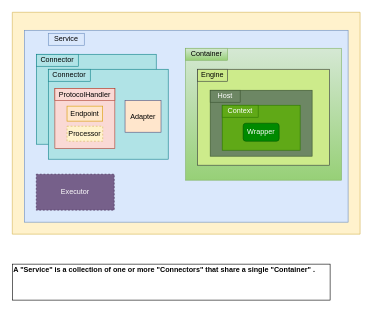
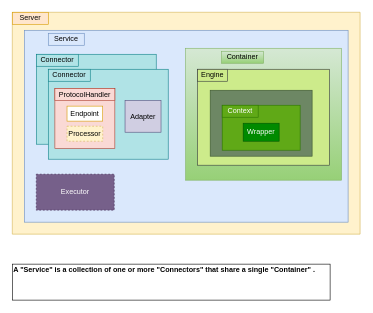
node "Server": added
node "Container": moved (207, 54) -> (243, 57)
node "Host": removed
node "Endpoint": fillcolor #ffe6cc -> #ffffff
node "Adapter": fillcolor #ffe6cc -> #d0cee2
node "Wrapper": shape rounded rectangle -> rectangle
